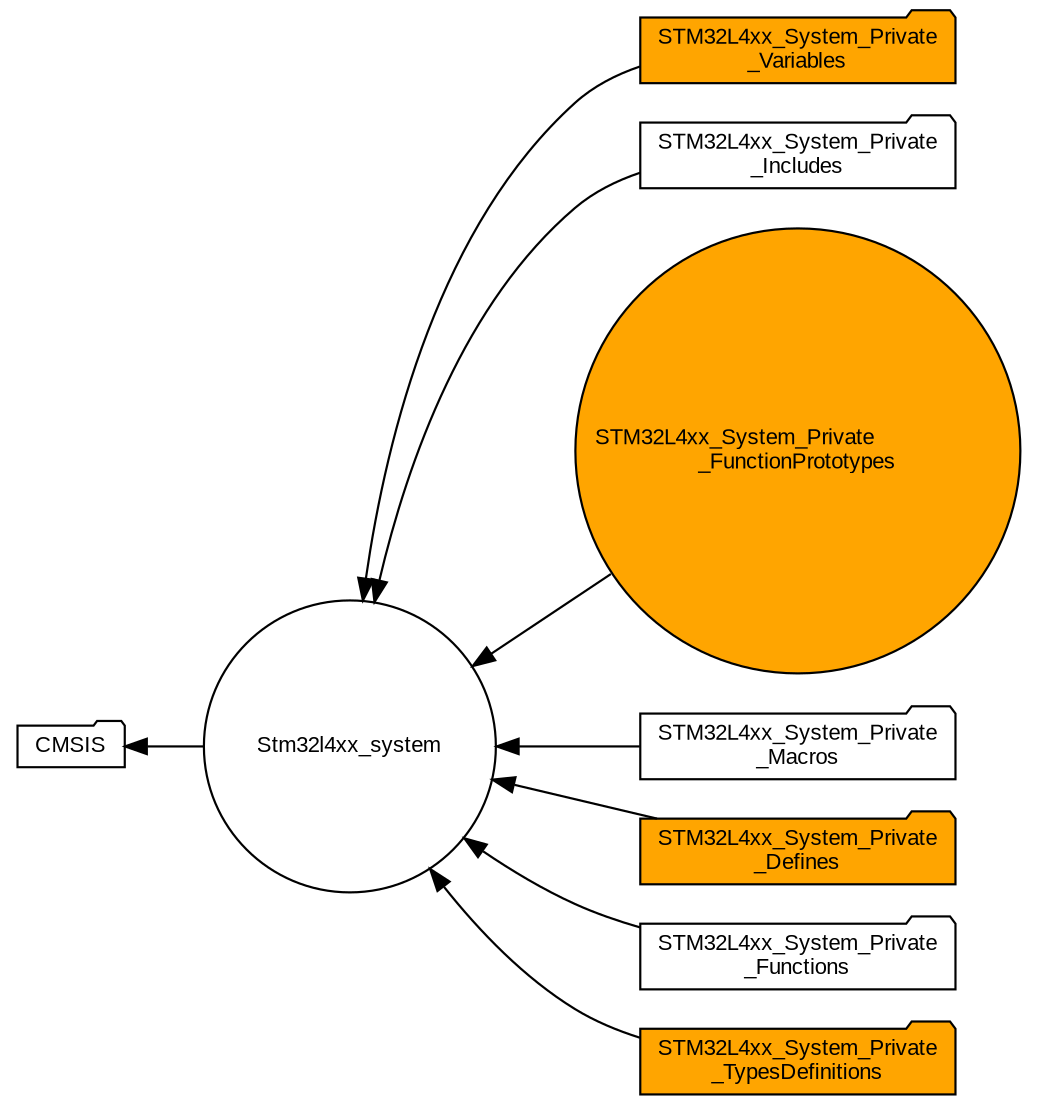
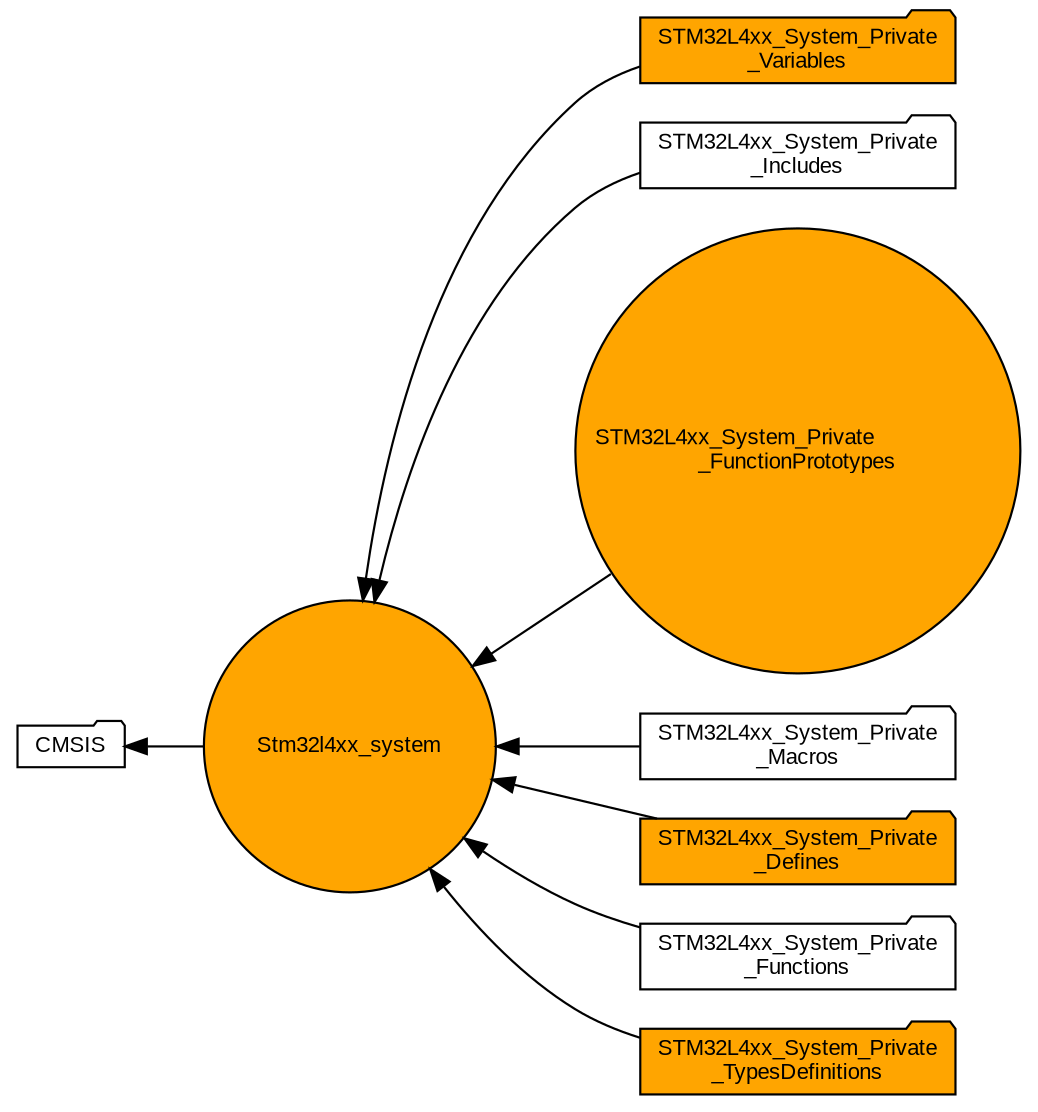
node "Stm32l4xx_system": fillcolor white -> orange
